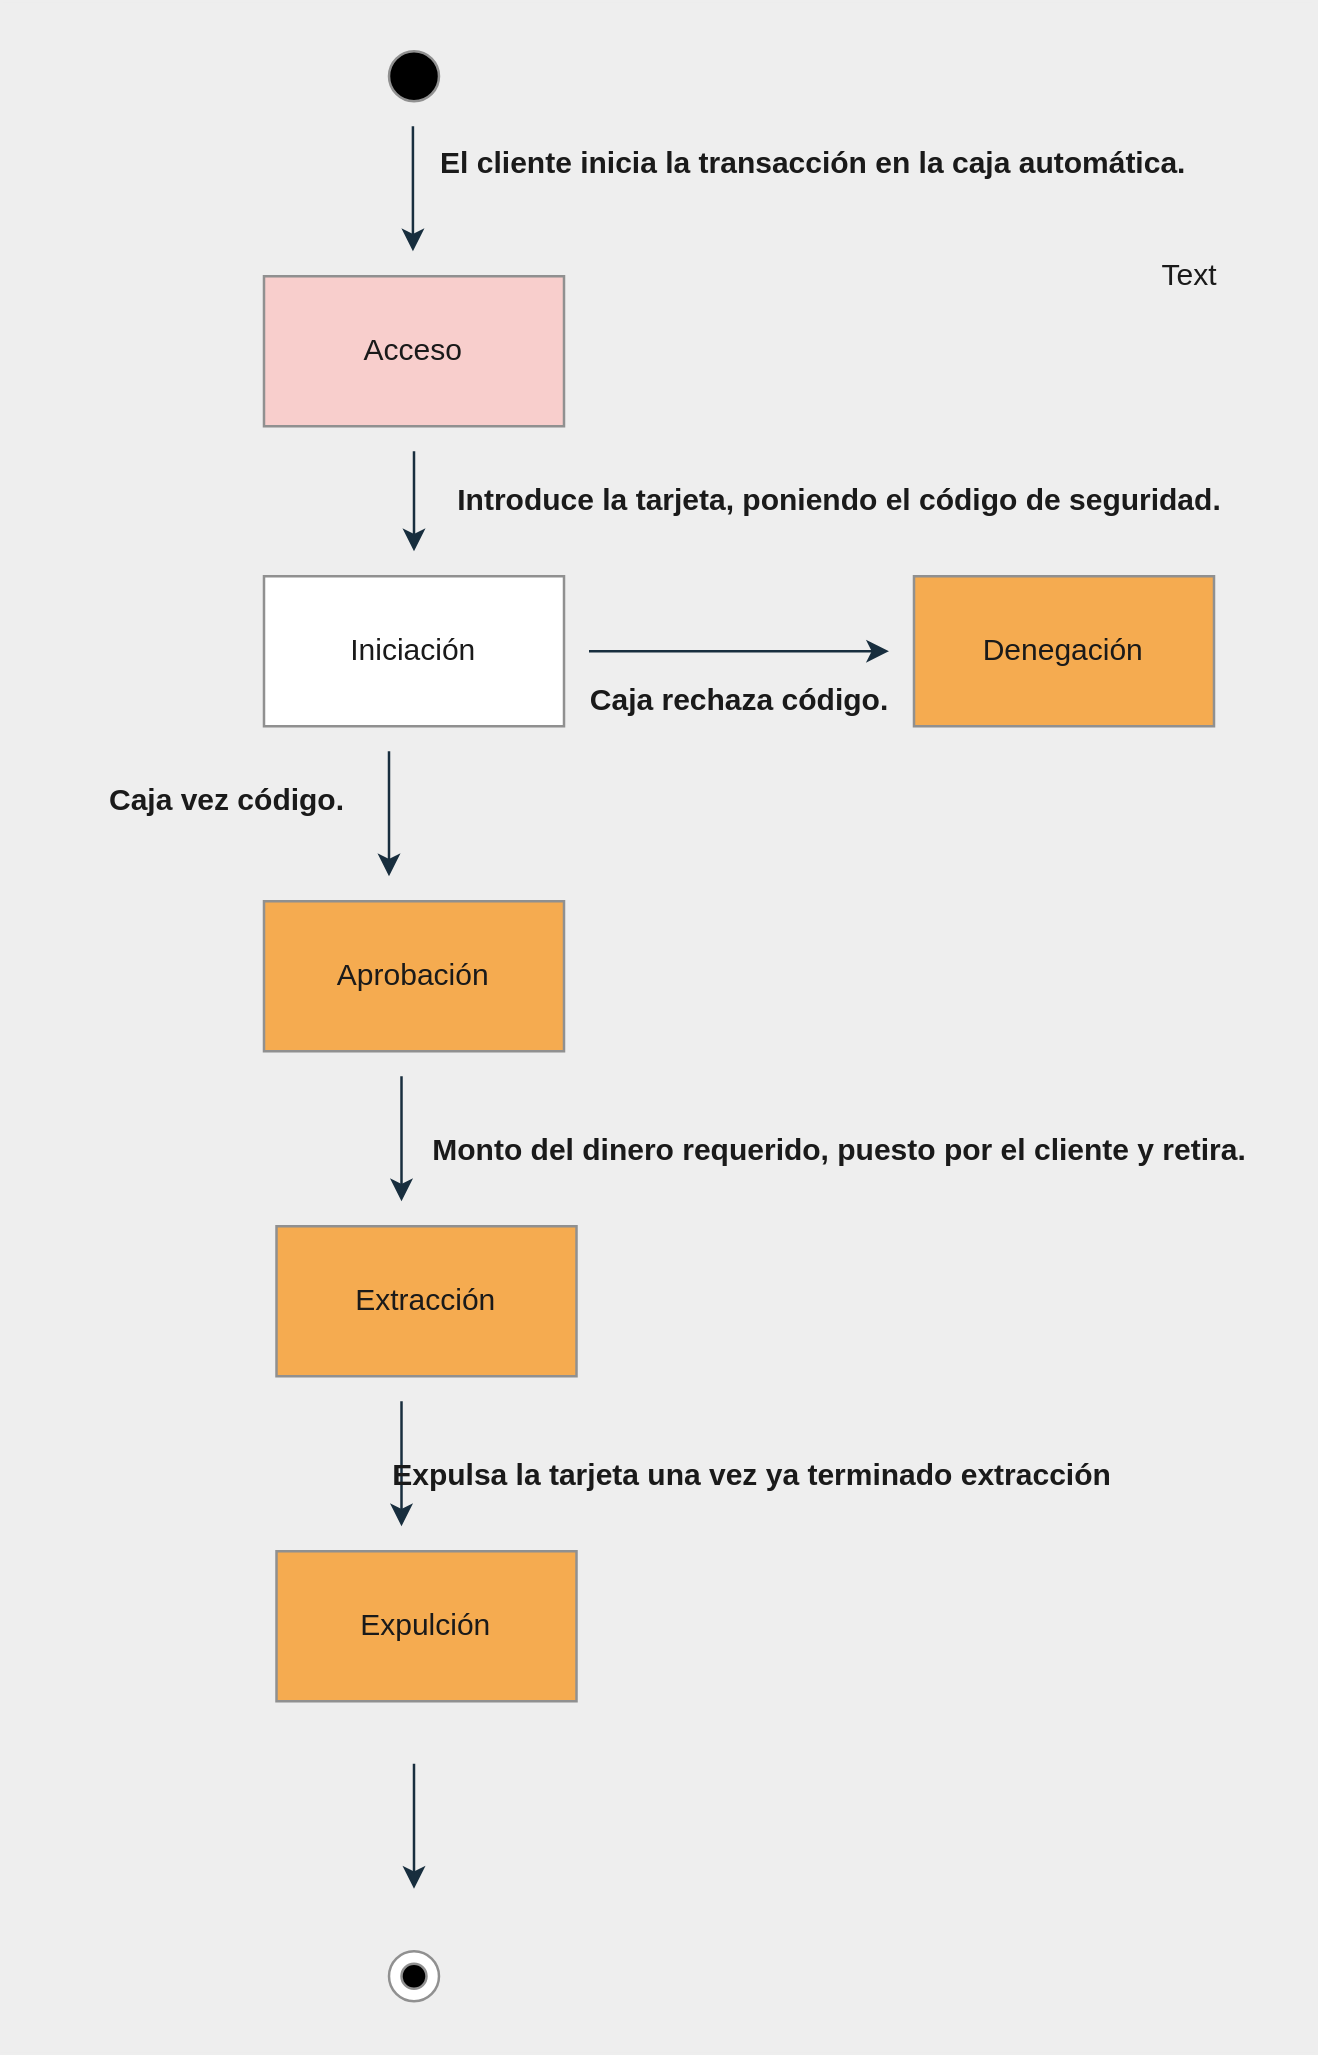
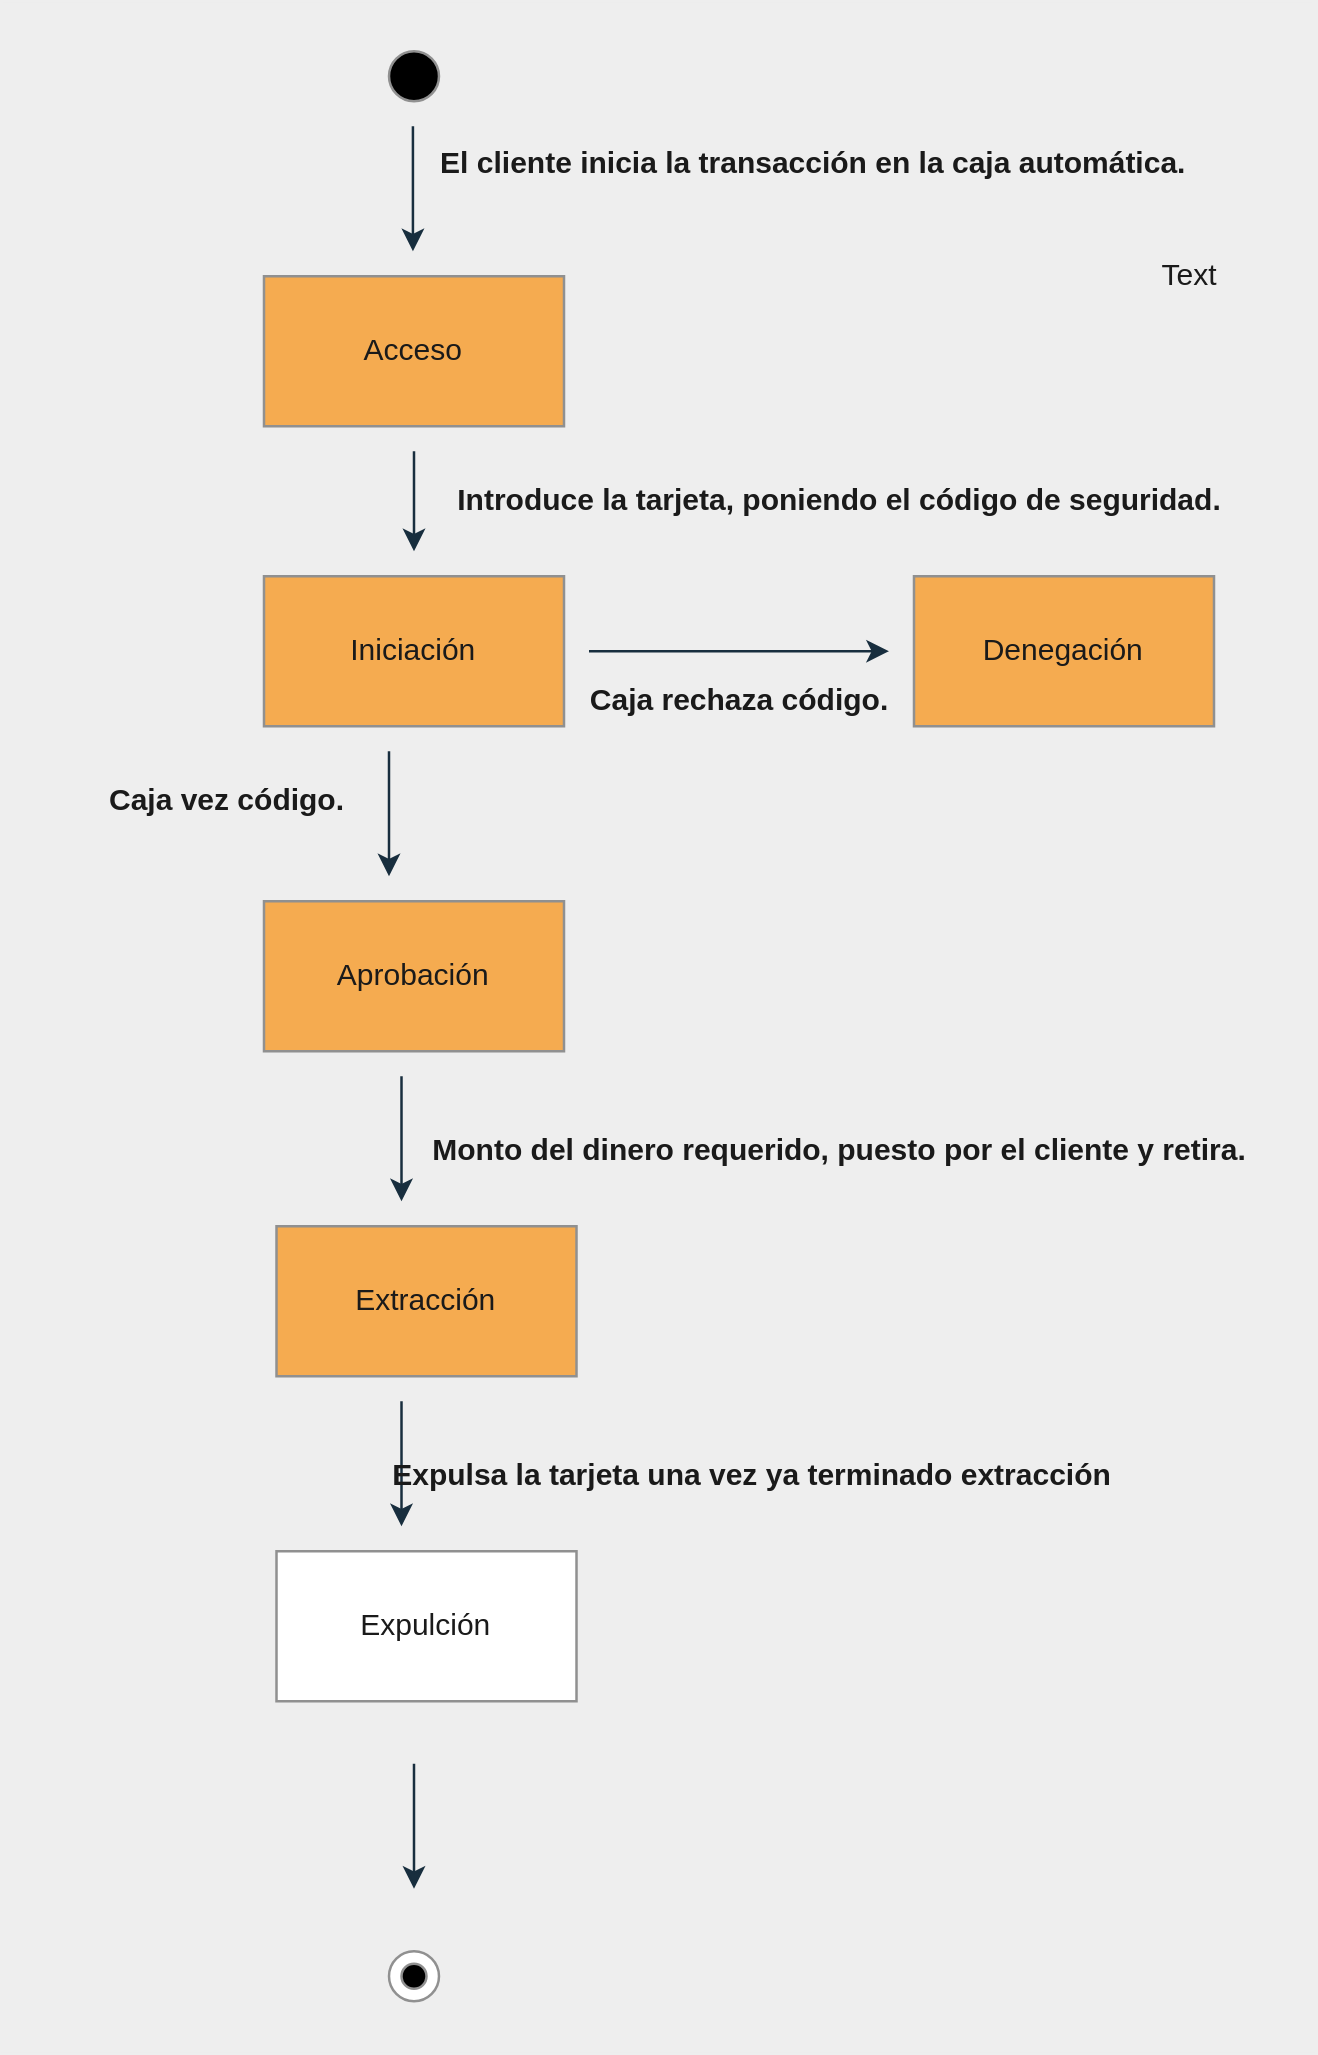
node "Acceso": fillcolor #f8cecc -> #f5ab50
node "Iniciación": fillcolor #ffffff -> #f5ab50
node "Expulción": fillcolor #f5ab50 -> #ffffff
